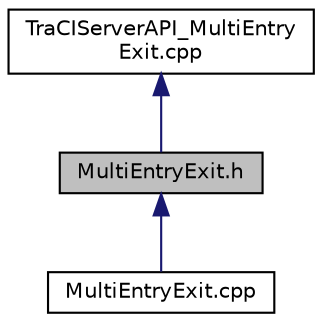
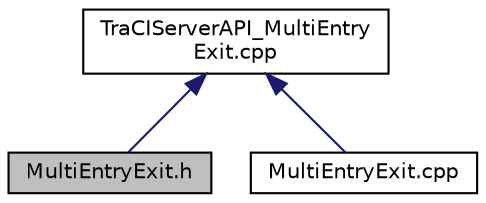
edge "MultiEntryExit.cpp" -> "MultiEntryExit.h": now "MultiEntryExit.cpp" -> "TraCIServerAPI_MultiEntry Exit.cpp"
